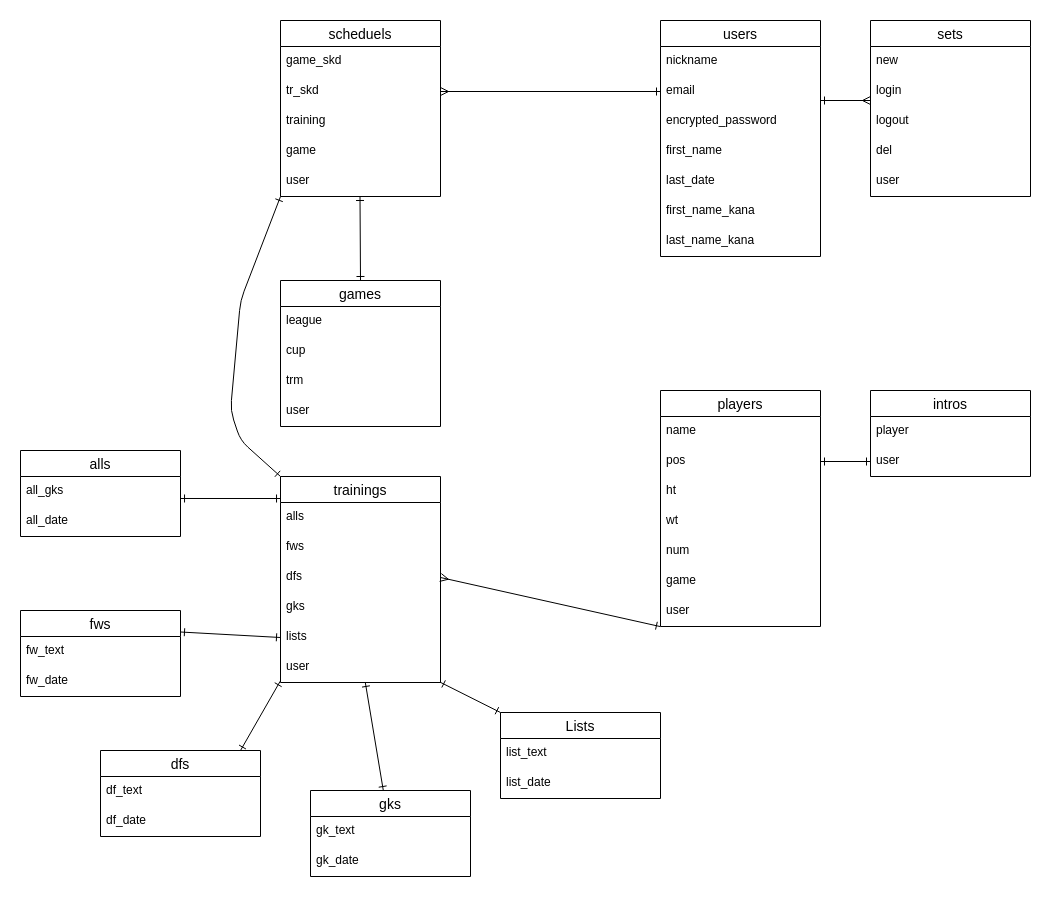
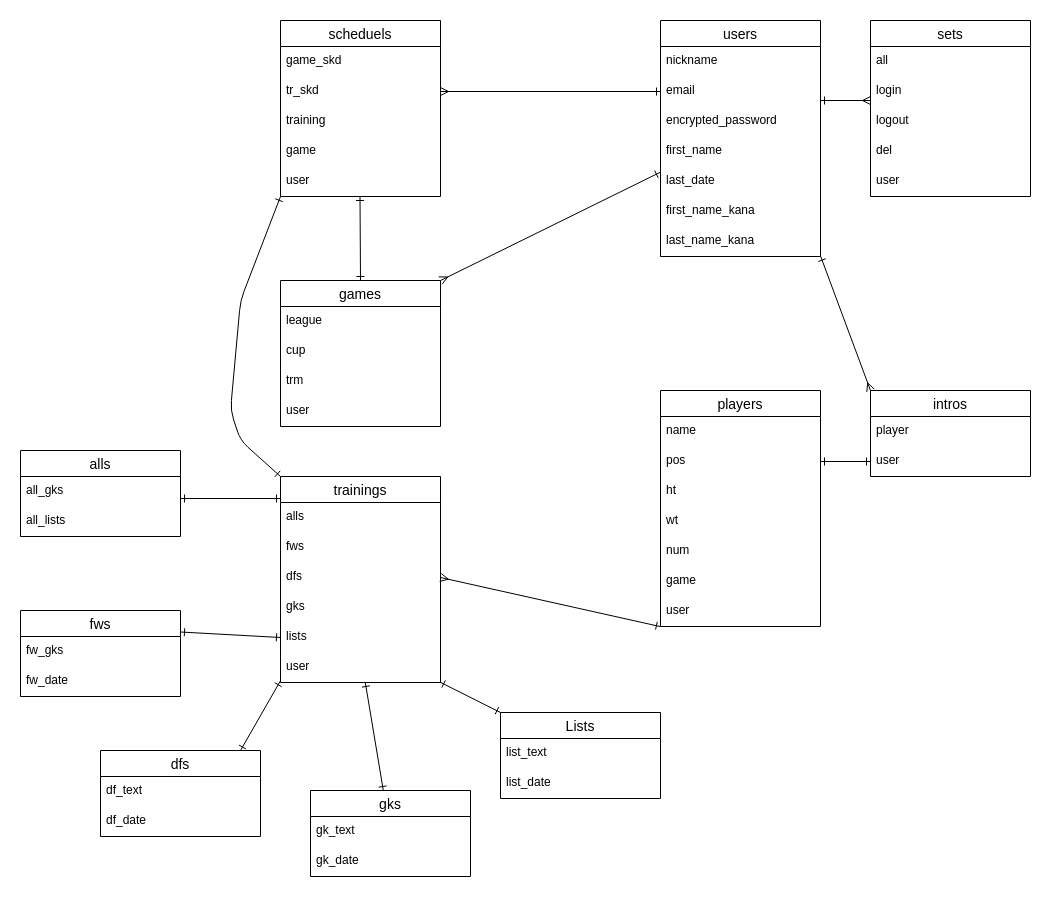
node "new": label "new" -> "all"
edge "last_date" -- "games": added
edge "last_name_kana" -- "intros": added
node "all_date": label "all_date" -> "all_lists"
node "fw_text": label "fw_text" -> "fw_gks"
